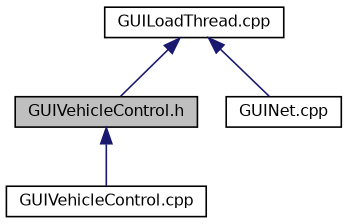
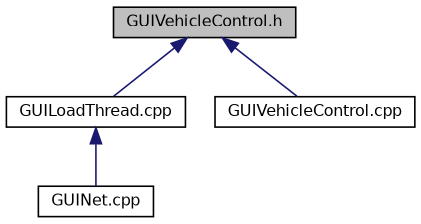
edge "GUIVehicleControl.h" -> "GUILoadThread.cpp": reversed
